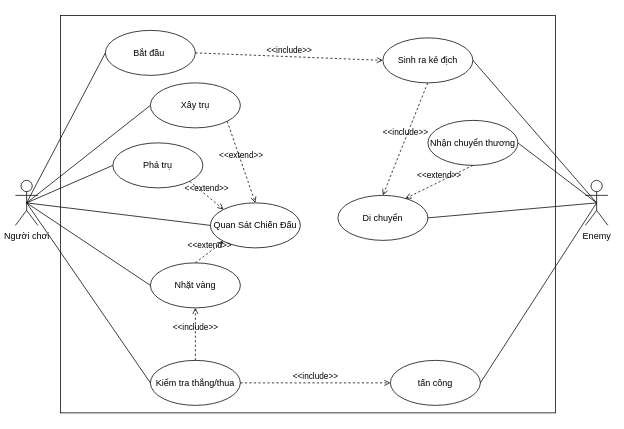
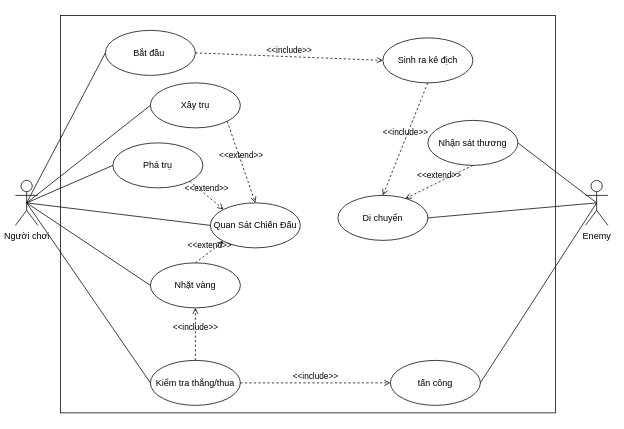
edge "Sinh ra kẻ địch" -- "Enemy": removed
node "Nhận chuyển thương": label "Nhận chuyển thương" -> "Nhận sát thương"
